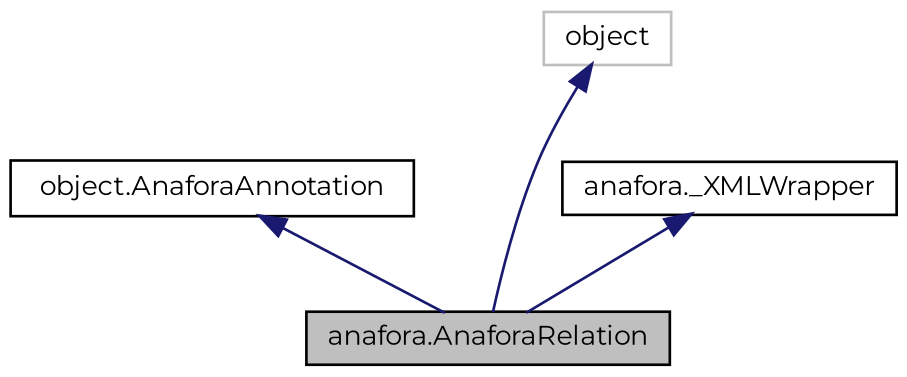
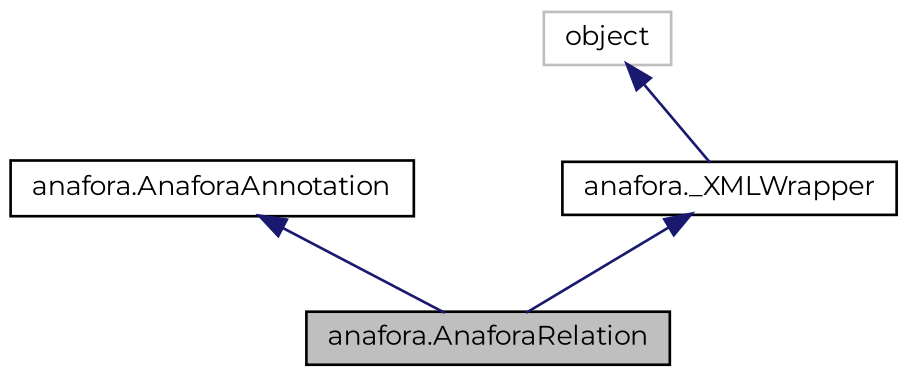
node "object.AnaforaAnnotation": label "object.AnaforaAnnotation" -> "anafora.AnaforaAnnotation"
edge "anafora.AnaforaRelation" -> "object": now "anafora._XMLWrapper" -> "object"
